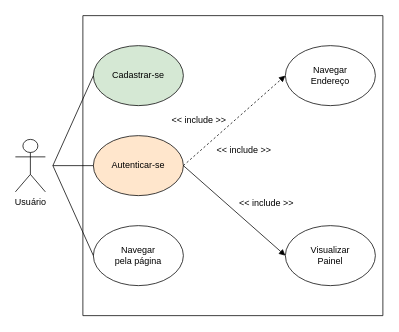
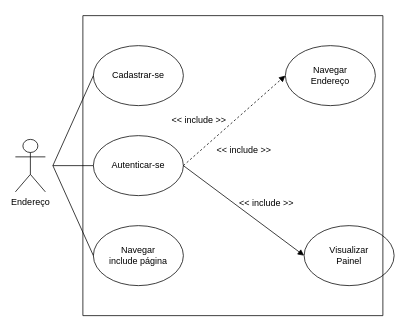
node "Cadastrar-se": fillcolor #d5e8d4 -> #ffffff
node "Autenticar-se": fillcolor #ffe6cc -> #ffffff
node "Usuário": label "Usuário" -> "Endereço"
node "Navegar pela página": label "Navegar pela página" -> "Navegar include página"
node "Visualizar Painel": moved (330, 255) -> (349, 255)
